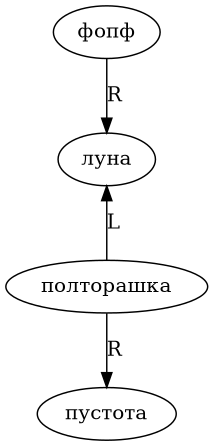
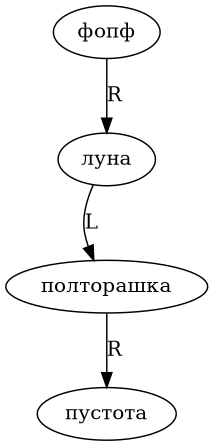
edge "полторашка" -> "луна": reversed
